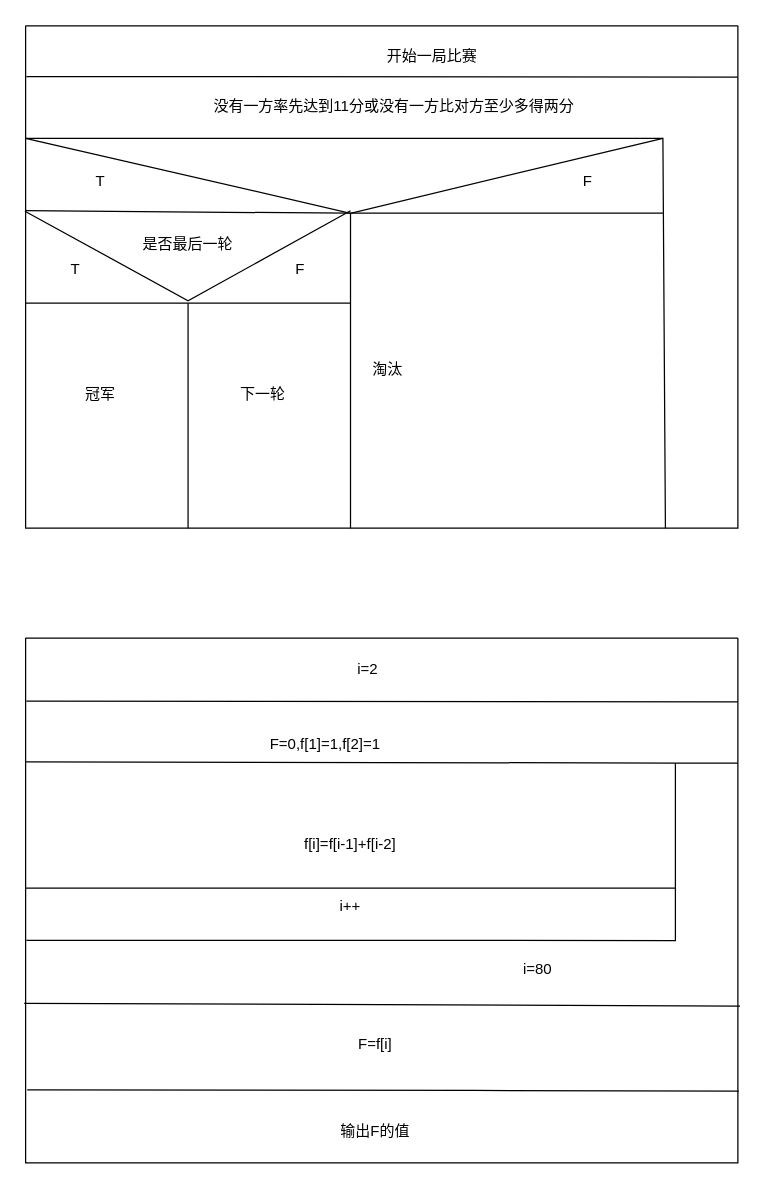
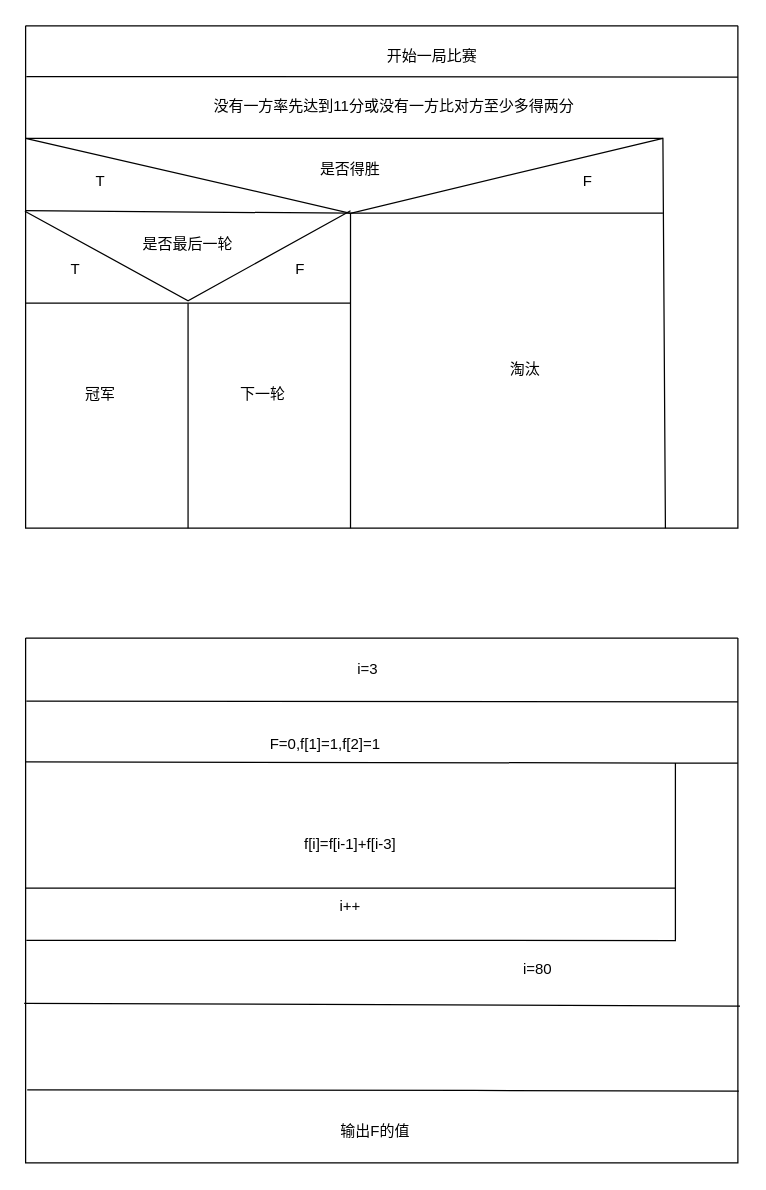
node "是否得胜": added
node "淘汰": moved (388, 369) -> (526, 369)
node "i=2": label "i=2" -> "i=3"
node "f[i]=f[i-1]+f[i-2]": label "f[i]=f[i-1]+f[i-2]" -> "f[i]=f[i-1]+f[i-3]"
node "F=f[i]": removed
